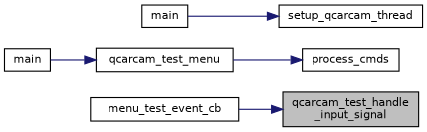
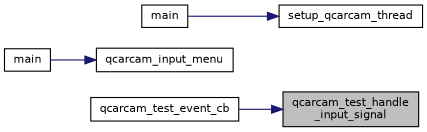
node "qcarcam_test_menu": label "qcarcam_test_menu" -> "qcarcam_input_menu"
node "process_cmds": removed
node "menu_test_event_cb": label "menu_test_event_cb" -> "qcarcam_test_event_cb"
